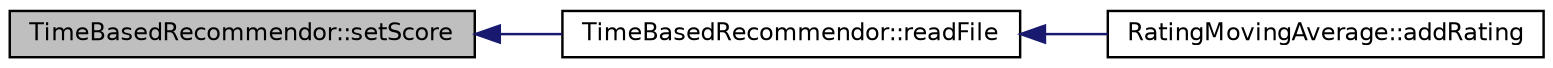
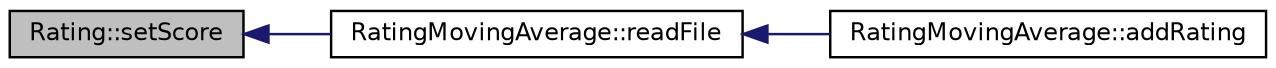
node "TimeBasedRecommendor::setScore": label "TimeBasedRecommendor::setScore" -> "Rating::setScore"
node "TimeBasedRecommendor::readFile": label "TimeBasedRecommendor::readFile" -> "RatingMovingAverage::readFile"
